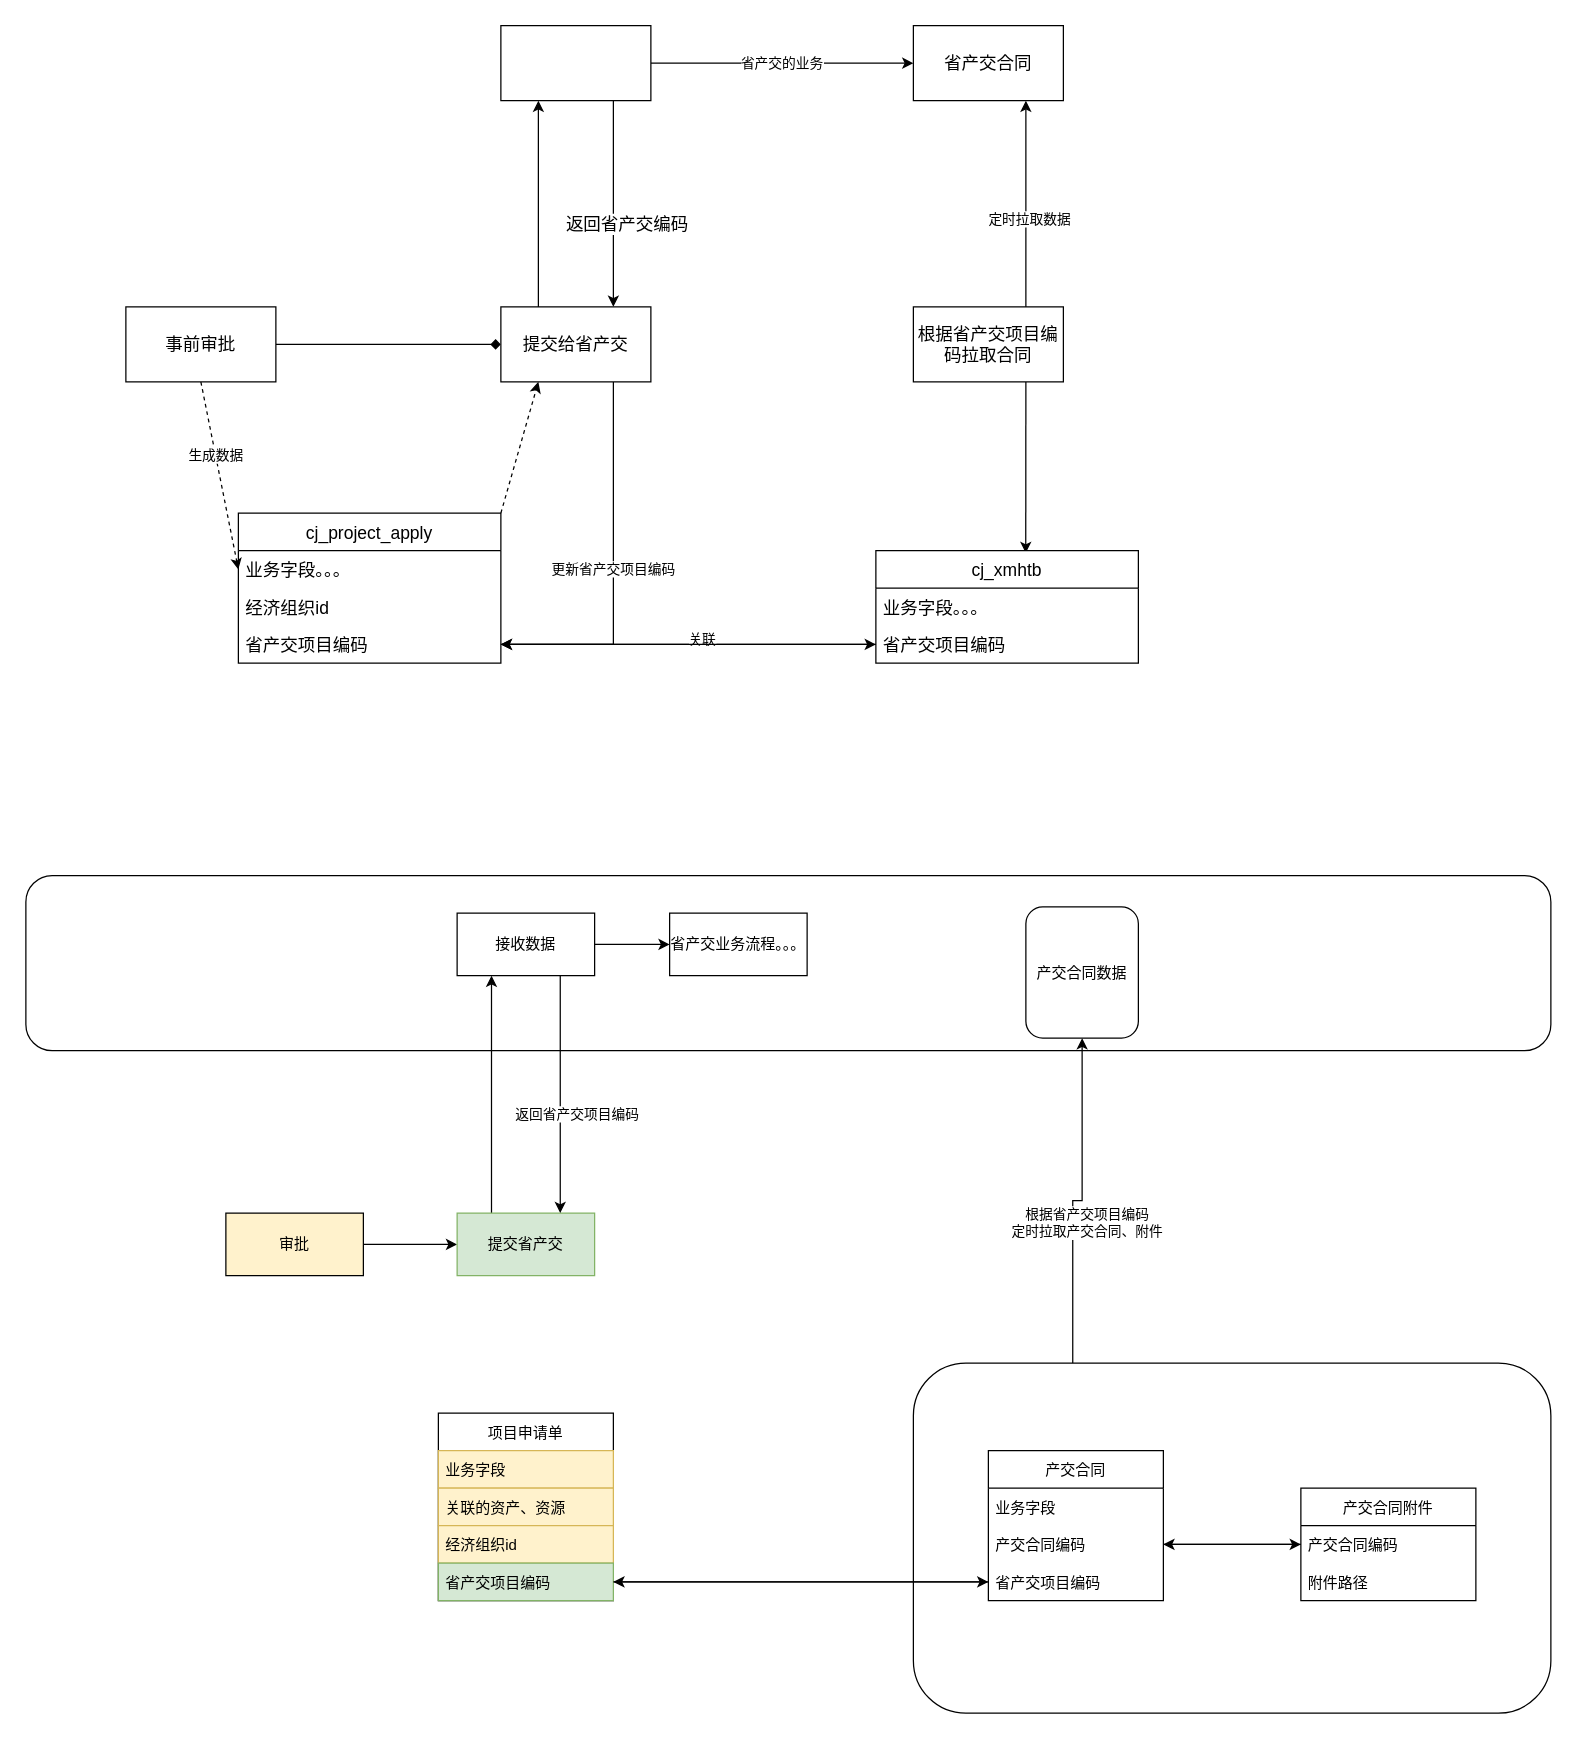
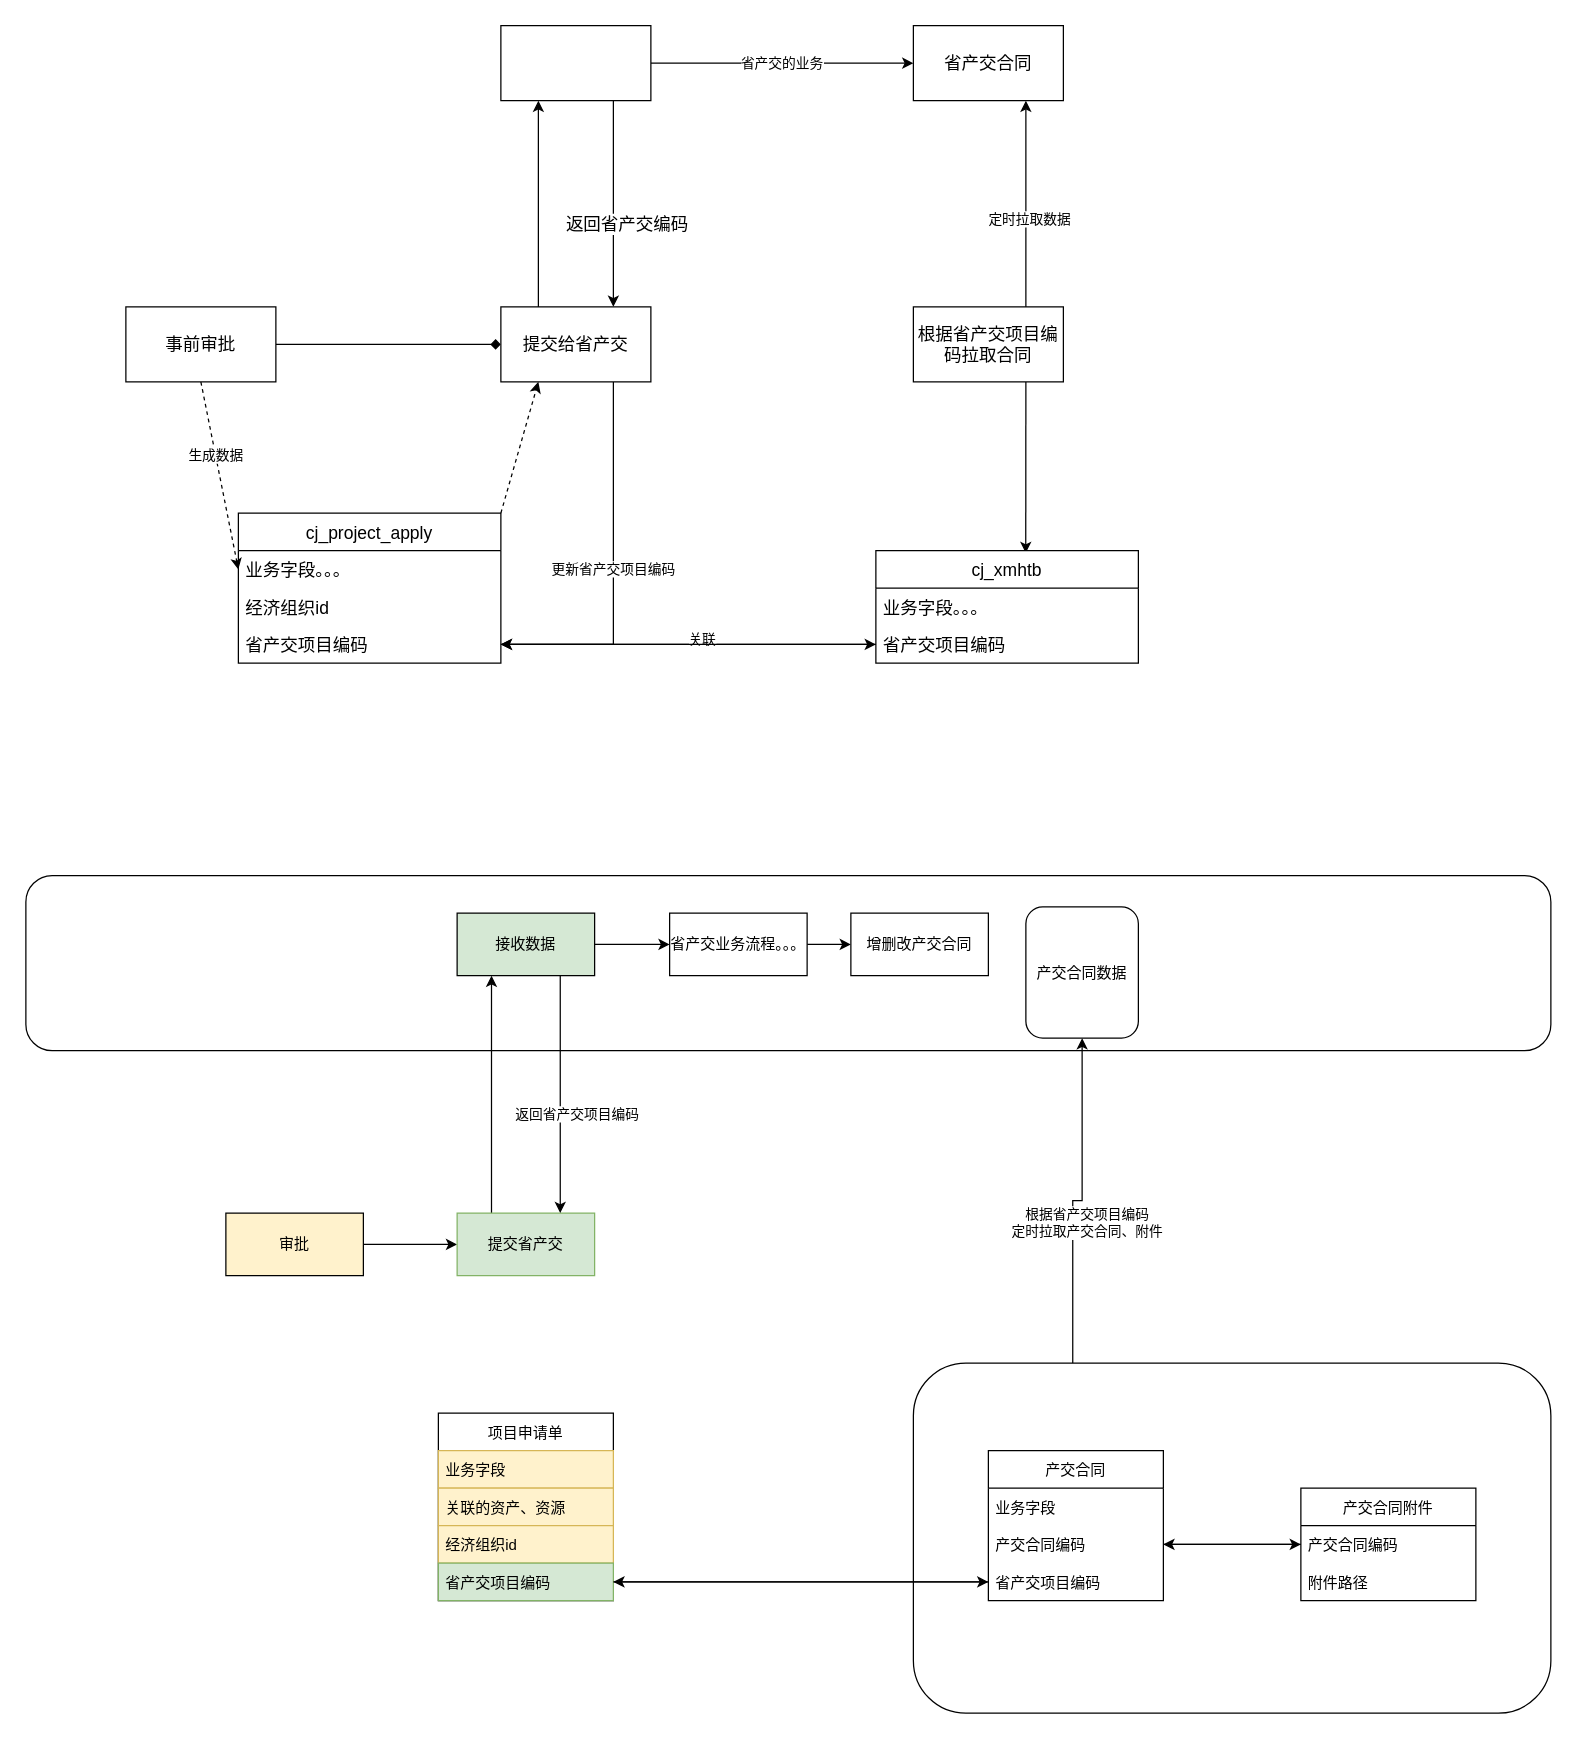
node "接收数据": fillcolor #ffffff -> #d5e8d4
edge "省产交业务流程。。。" -> "增删改产交合同": added
node "增删改产交合同": added
